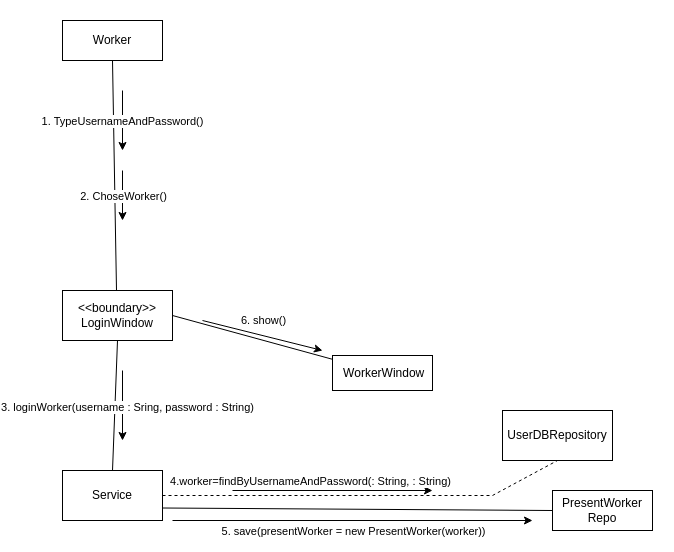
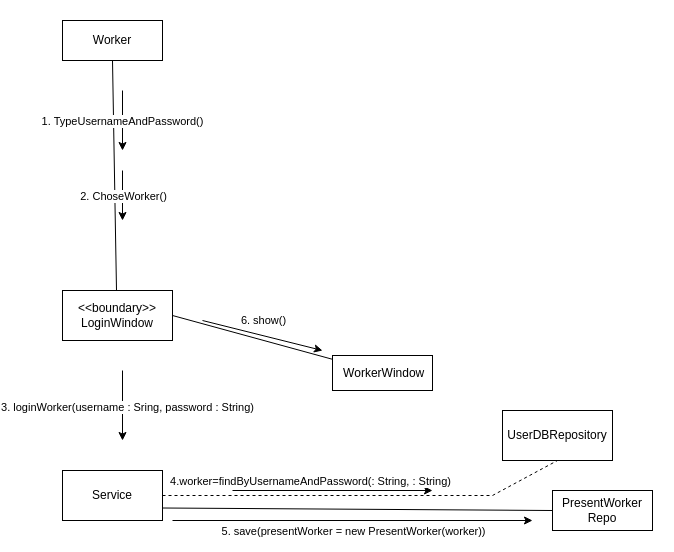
edge "<<boundary>> LoginWindow" -- "Service": removed
